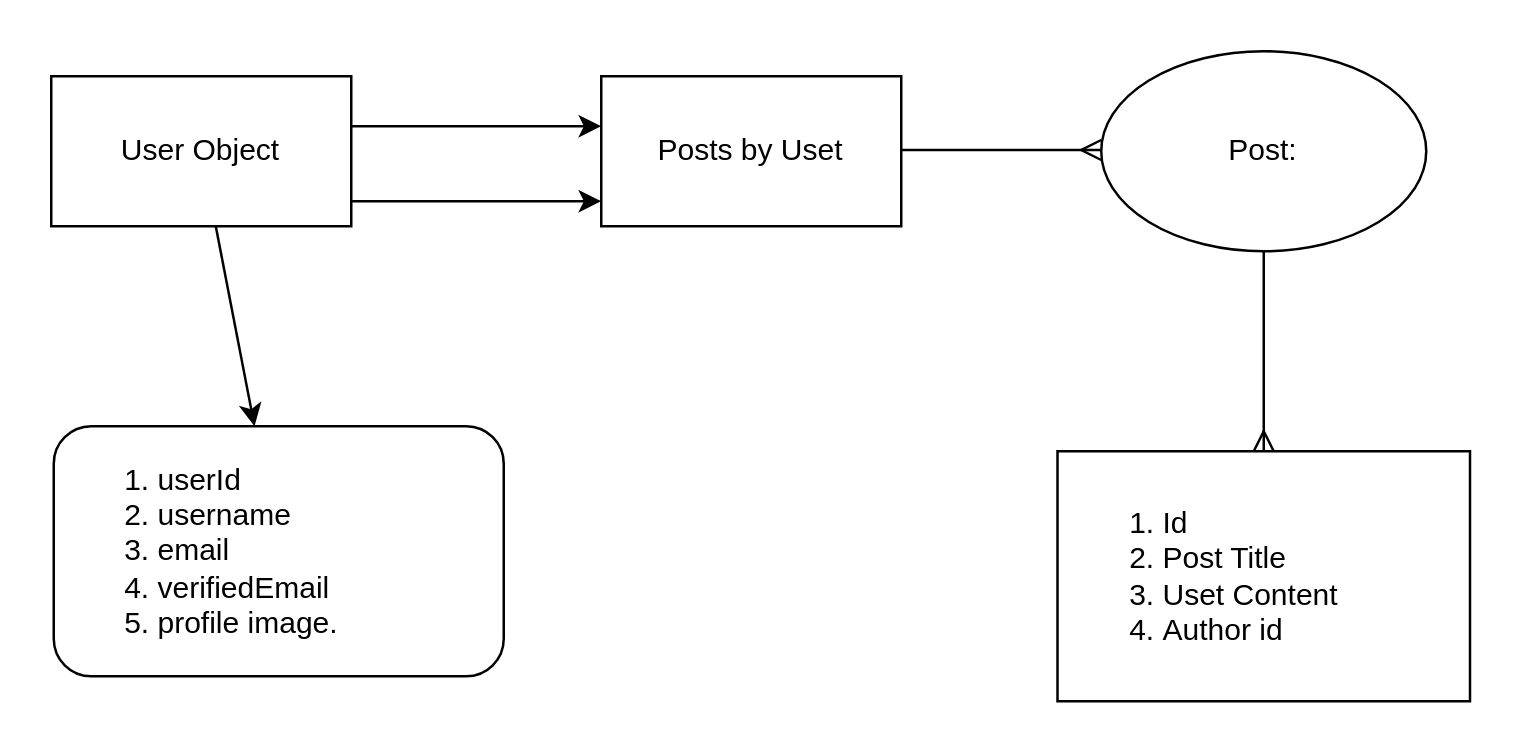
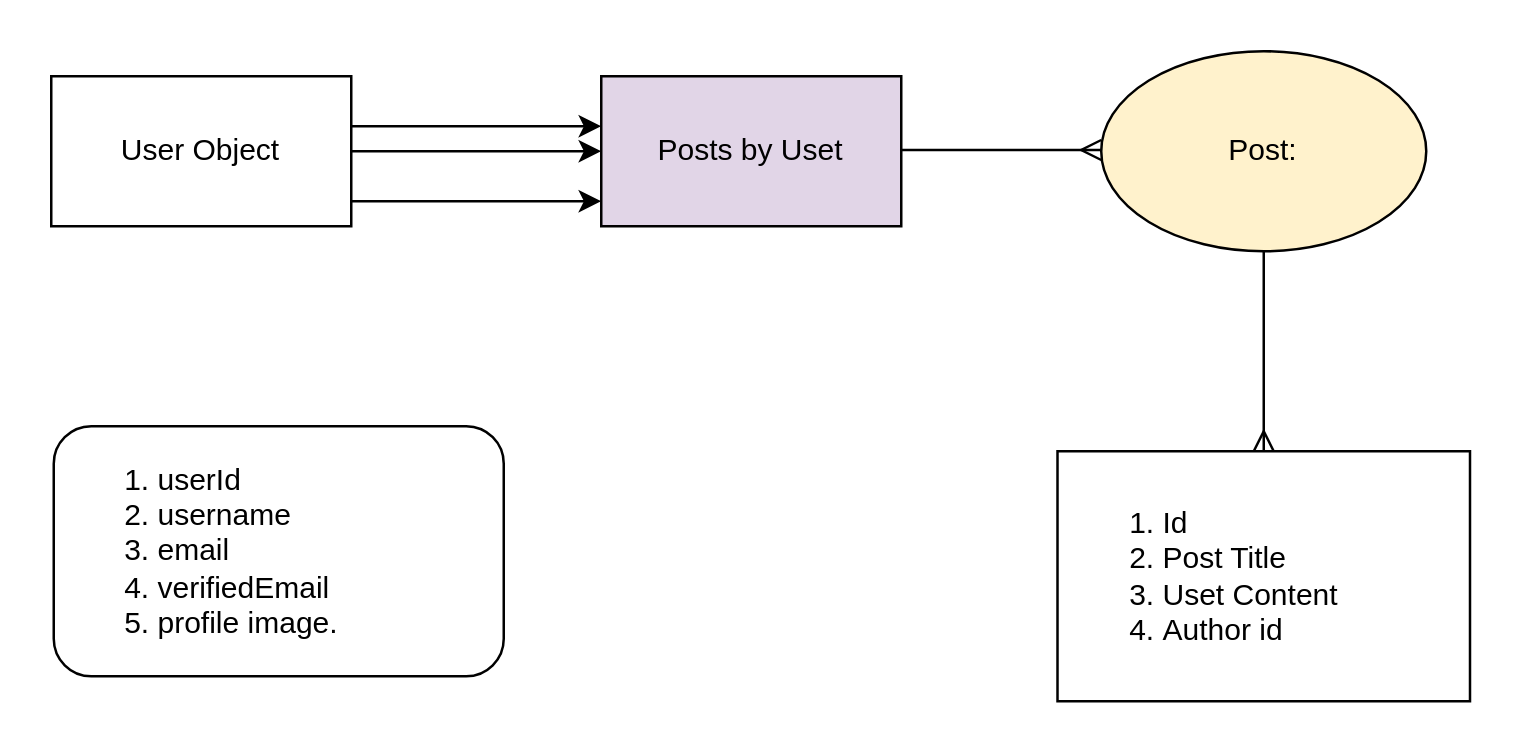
node "Posts by Uset": fillcolor #ffffff -> #e1d5e7
node "Post:": fillcolor #ffffff -> #fff2cc
edge "User Object" -> "userId username email verifiedEmail profile image.": now "User Object" -> "Posts by Uset"
